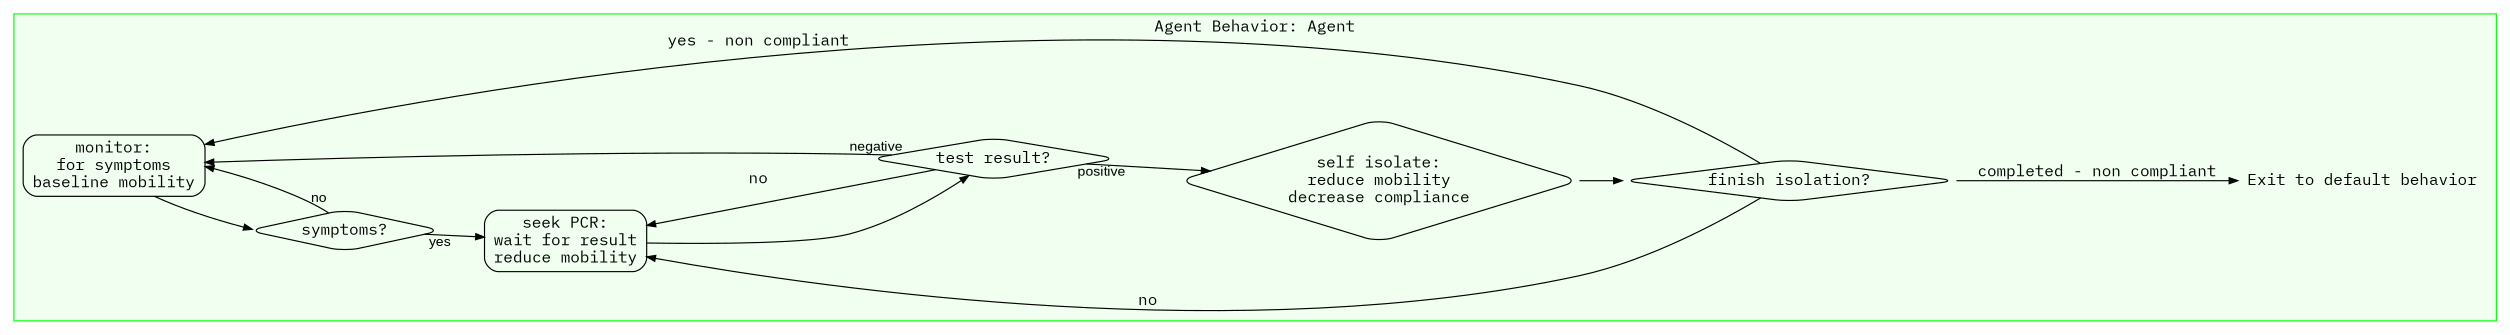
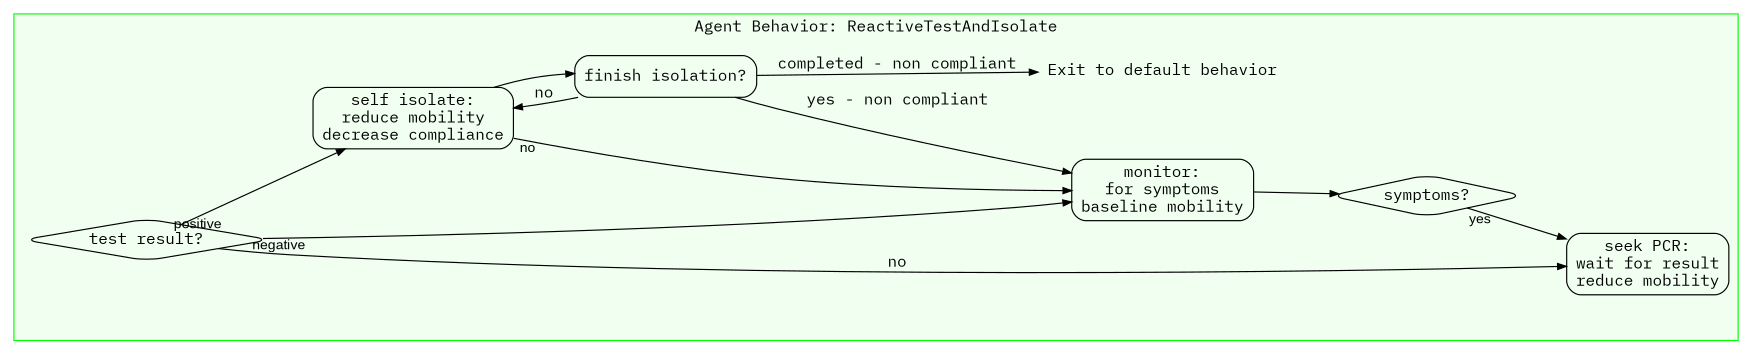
cluster "Agent Behavior: Agent": label "Agent Behavior: Agent" -> "Agent Behavior: ReactiveTestAndIsolate"
node "self isolate: reduce mobility decrease compliance": shape diamond -> box
node "finish isolation?": shape diamond -> box
edge "symptoms?" -> "monitor: for symptoms baseline mobility": now "self isolate: reduce mobility decrease compliance" -> "monitor: for symptoms baseline mobility"
edge "seek PCR: wait for result reduce mobility" -> "test result?": removed
edge "finish isolation?" -> "seek PCR: wait for result reduce mobility": now "finish isolation?" -> "self isolate: reduce mobility decrease compliance"
